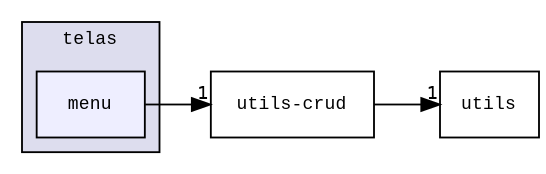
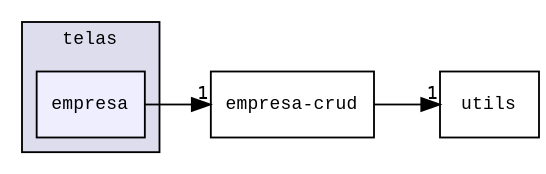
node "menu": label "menu" -> "empresa"
node "utils-crud": label "utils-crud" -> "empresa-crud"
